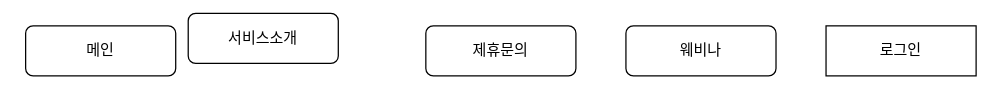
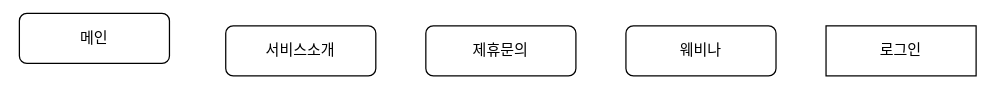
node "서비스소개": moved (263, 38) -> (301, 51)
node "메인": moved (101, 51) -> (94, 38)
